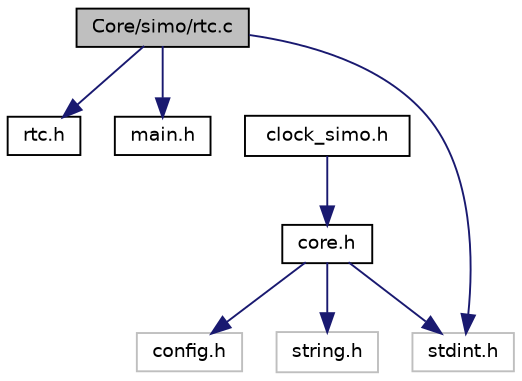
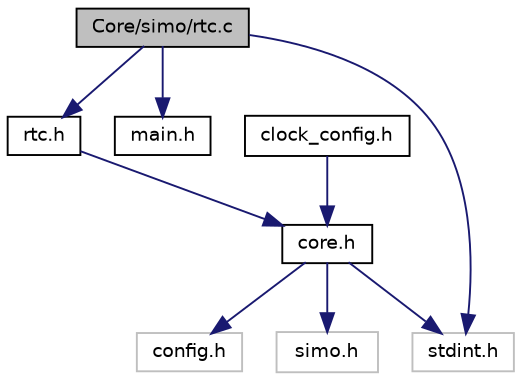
node "clock_simo.h": label "clock_simo.h" -> "clock_config.h"
edge "rtc.h" -> "core.h": added
node "string.h": label "string.h" -> "simo.h"
